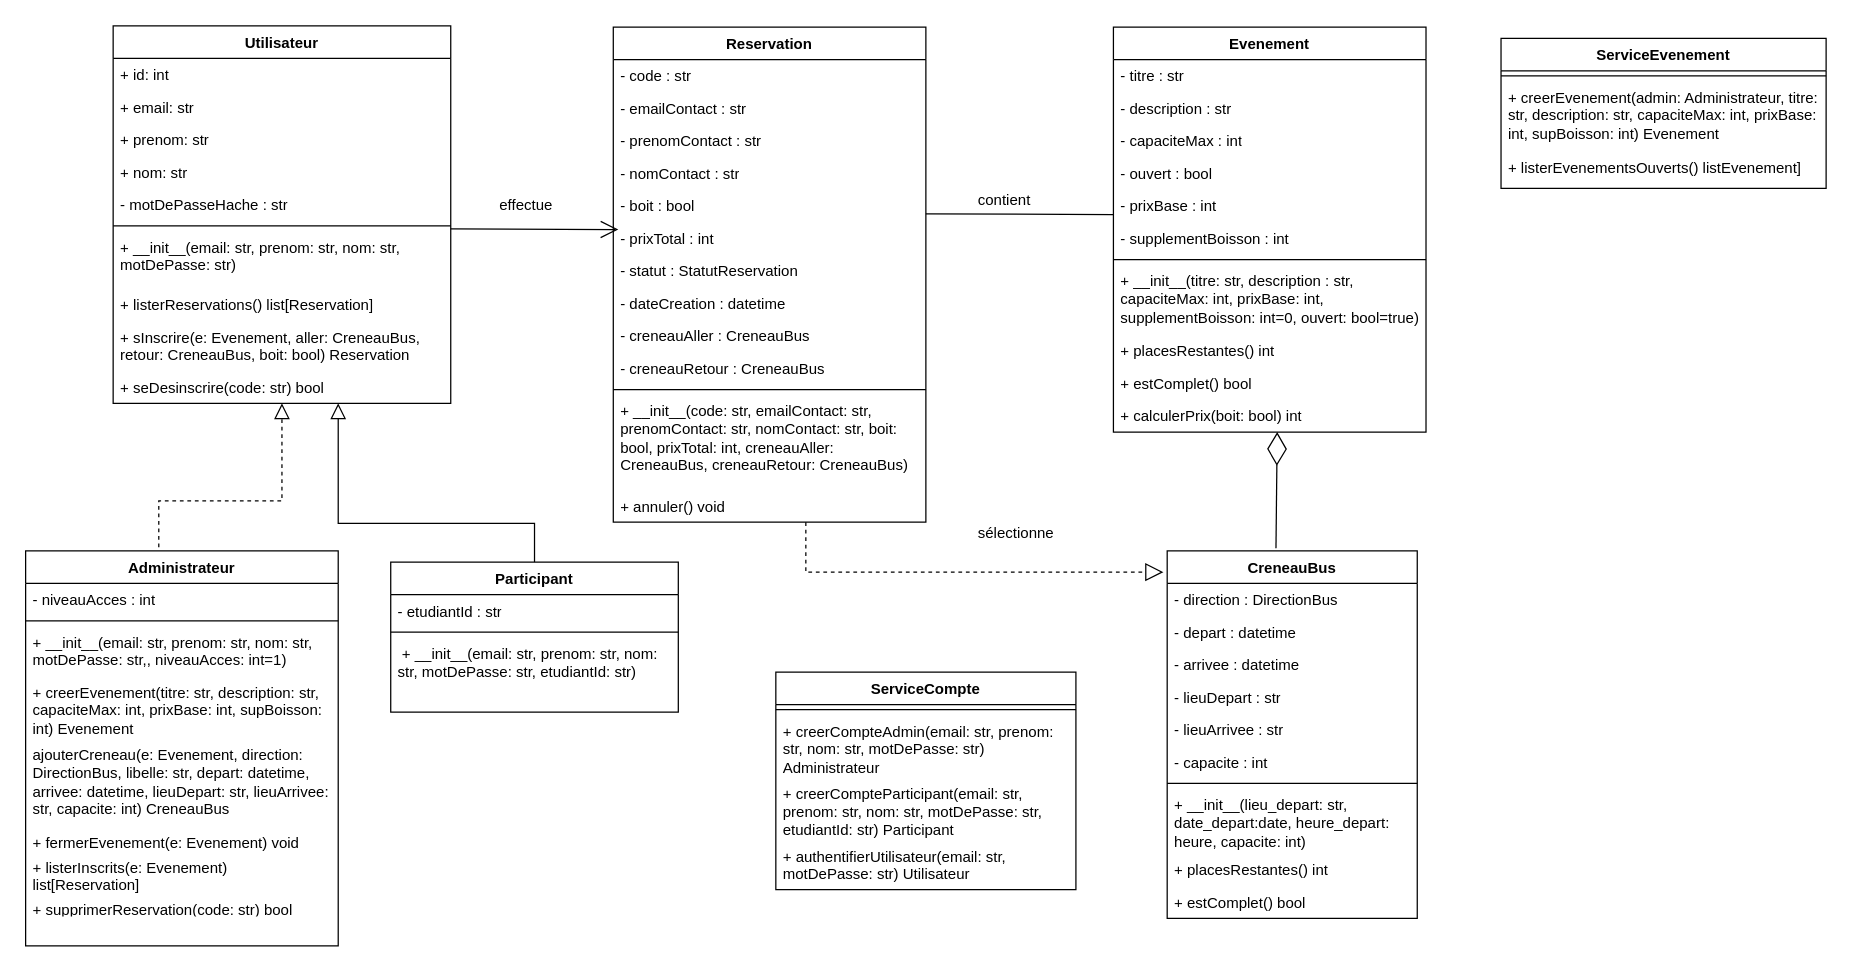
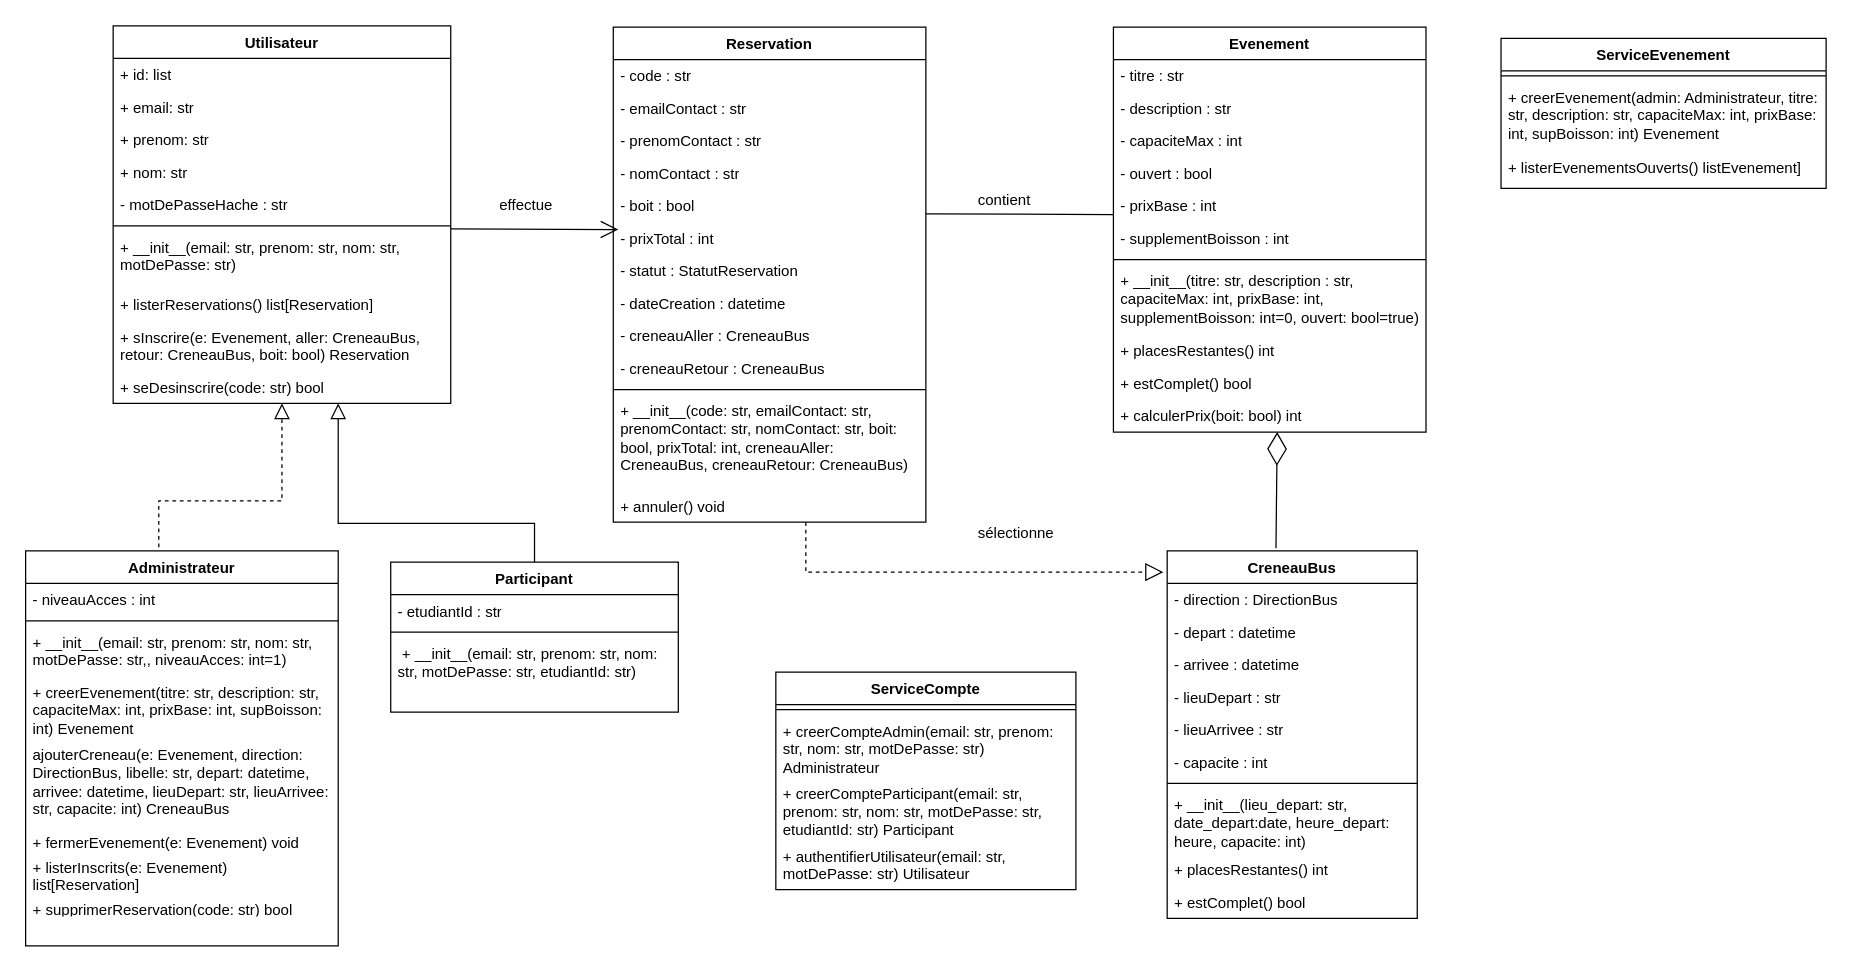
node "+ id: int": label "+ id: int" -> "+ id: list"
